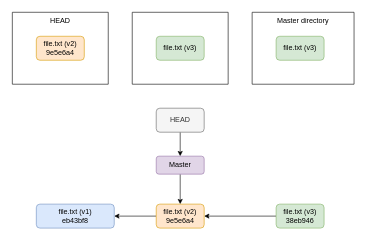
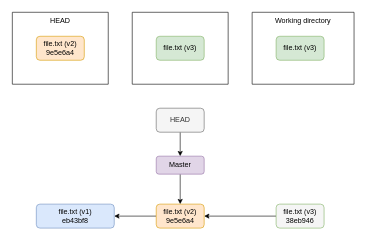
node "Master directory": label "Master directory" -> "Working directory"
node "file.txt (v3) 38eb946": fillcolor #d5e8d4 -> #f5f5f5
